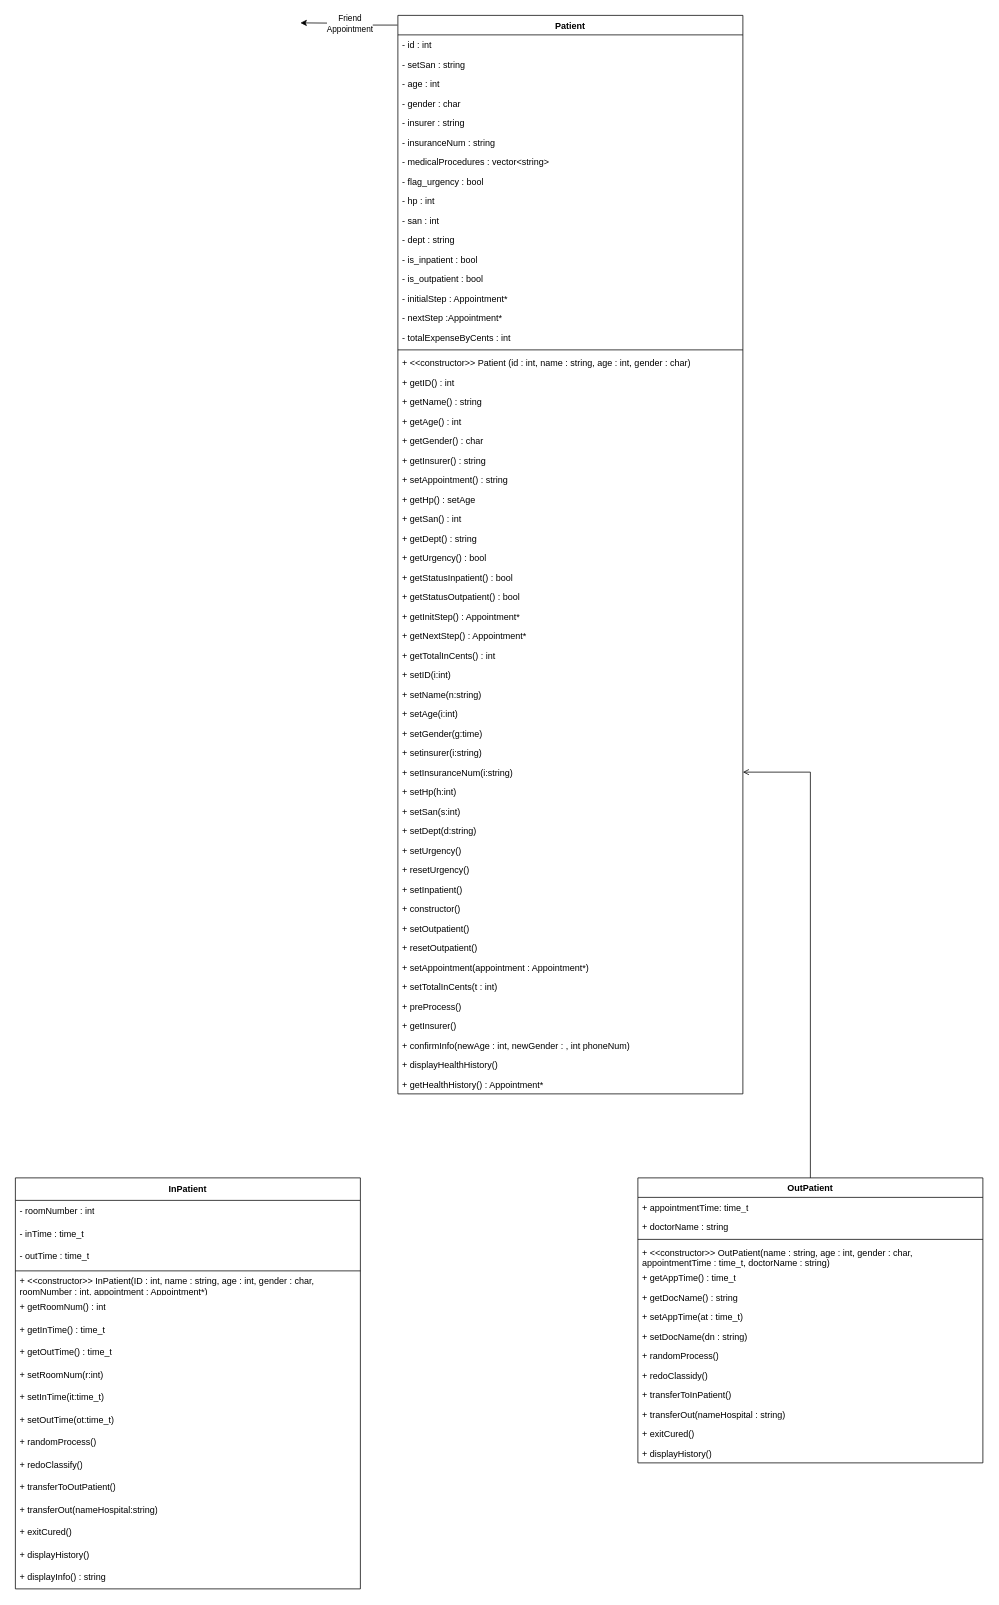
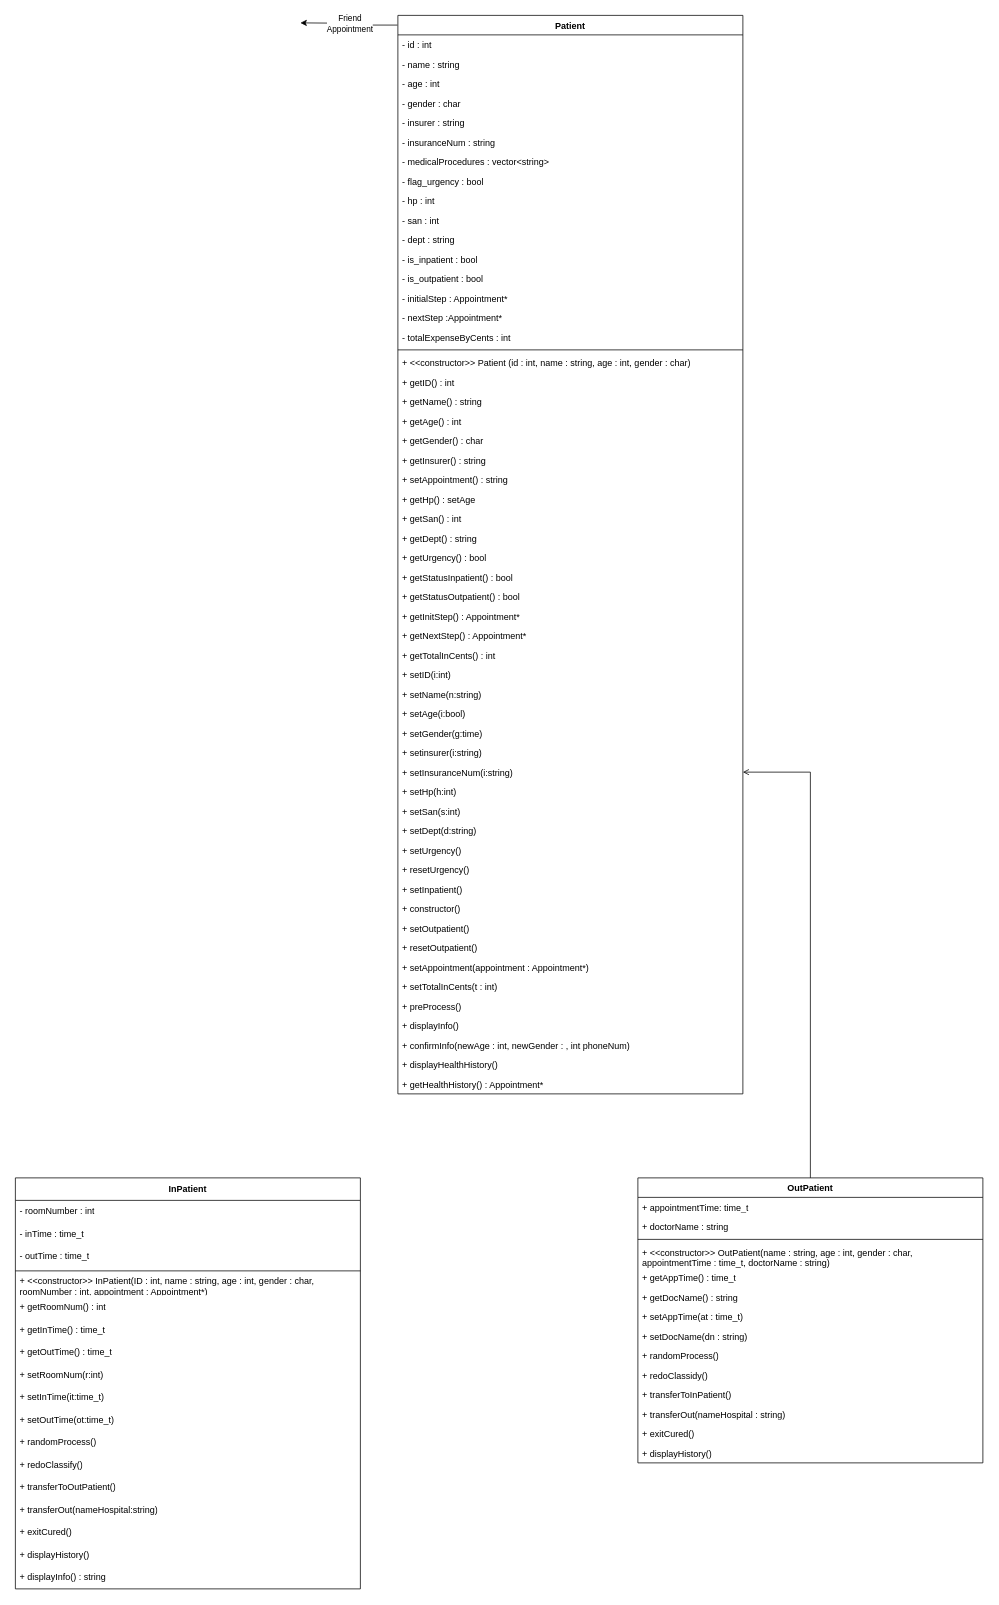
node "- setSan : string": label "- setSan : string" -> "- name : string"
node "+ setAge(i:int)": label "+ setAge(i:int)" -> "+ setAge(i:bool)"
node "+ getInsurer()": label "+ getInsurer()" -> "+ displayInfo()"
